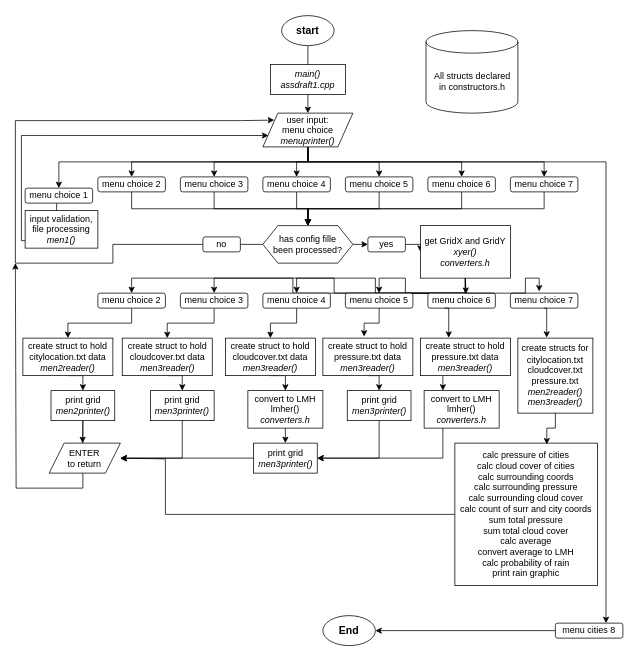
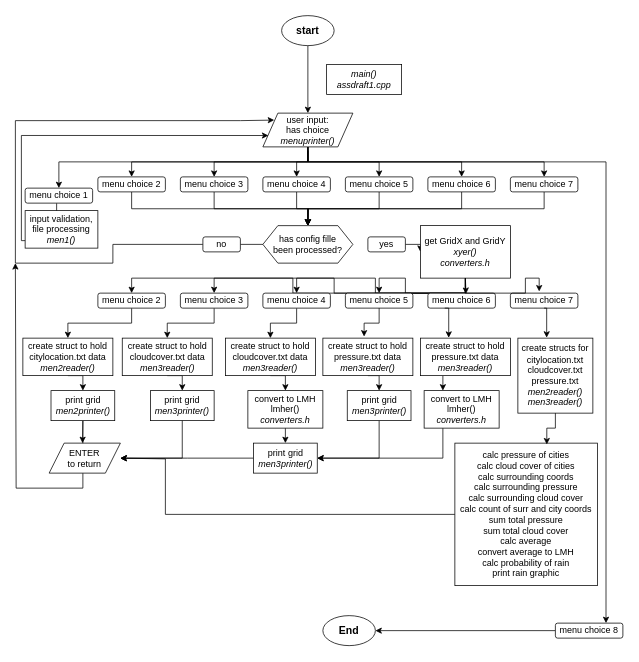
node "All structs declared in constructors.h": removed
node "main() assdraft1.cpp": moved (308, 79) -> (364, 79)
node "user input: menu choice menuprinter()": label "user input: menu choice menuprinter()" -> "user input: has choice menuprinter()"
edge "has config fille been processed?" -> "yes": removed
node "menu cities 8": label "menu cities 8" -> "menu choice 8"
